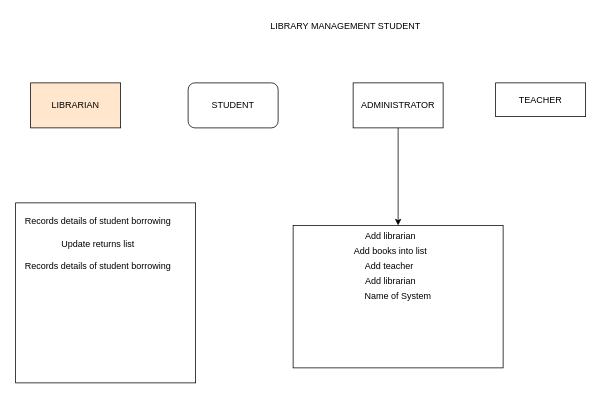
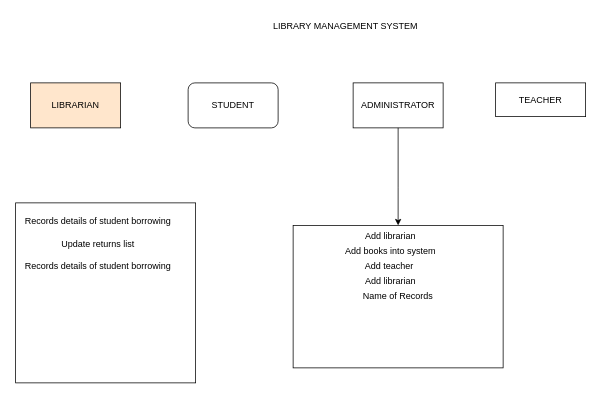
node "LIBRARY MANAGEMENT STUDENT": label "LIBRARY MANAGEMENT STUDENT" -> "LIBRARY MANAGEMENT SYSTEM"
node "Add books into list": label "Add books into list" -> "Add books into system"
node "Name of System": label "Name of System" -> "Name of Records"
